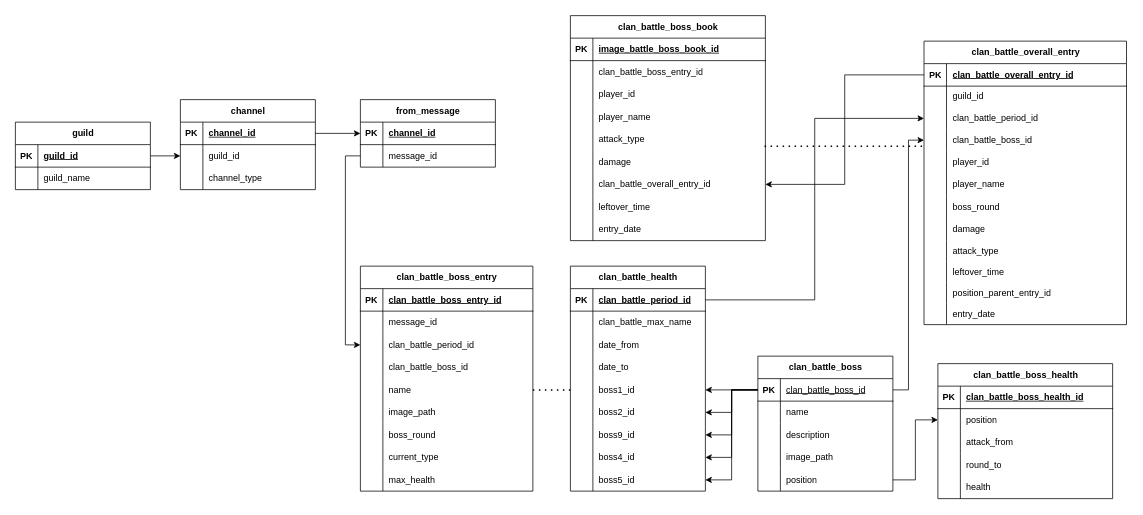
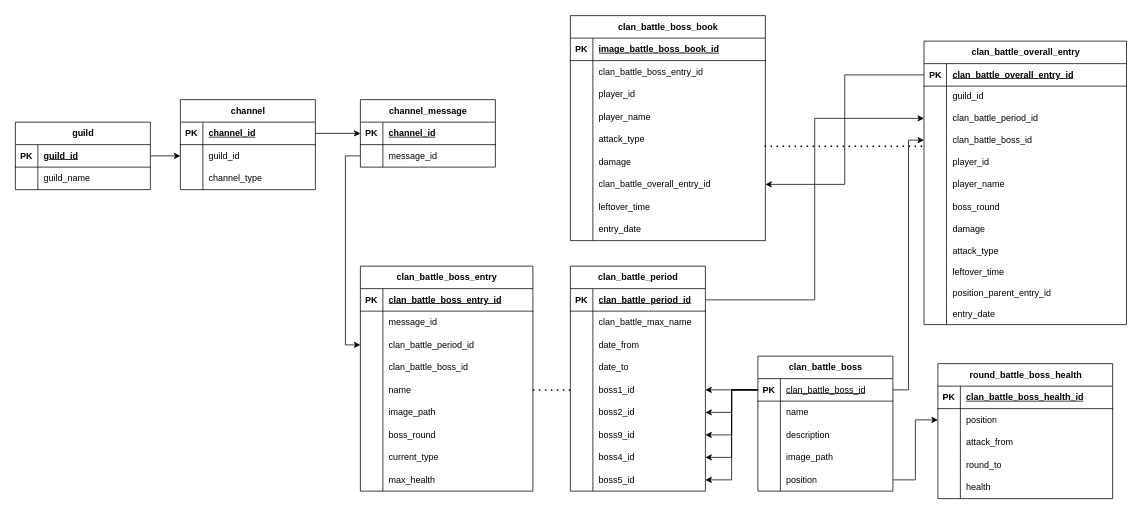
node "from_message": label "from_message" -> "channel_message"
node "clan_battle_health": label "clan_battle_health" -> "clan_battle_period"
node "clan_battle_boss_health": label "clan_battle_boss_health" -> "round_battle_boss_health"
